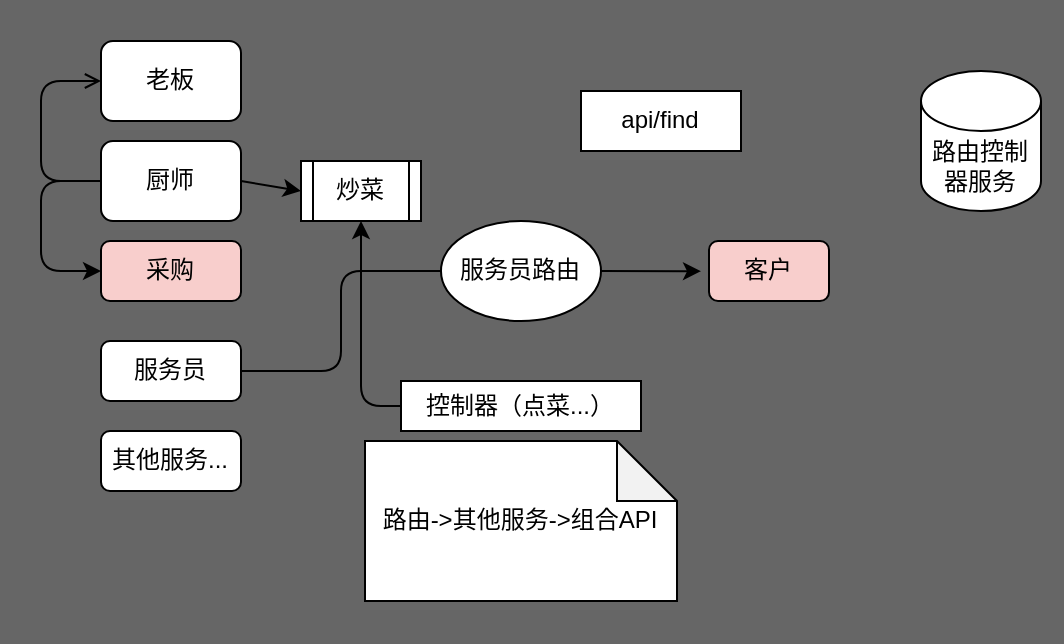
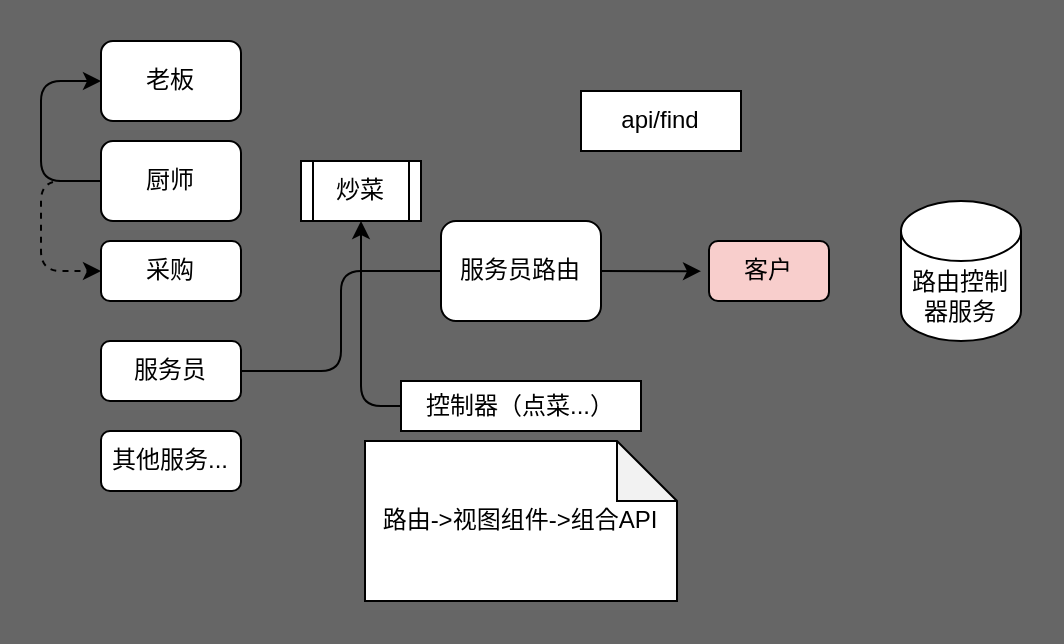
edge "厨师" -> "老板": arrowhead open -> classic
node "路由控制器服务": moved (981, 141) -> (961, 271)
edge "厨师" -> "炒菜": removed
edge "厨师" -> "采购": style solid -> dashed
node "采购": fillcolor #f8cecc -> #ffffff
node "服务员路由": shape ellipse -> rounded rectangle
node "路由->其他服务->组合API": label "路由->其他服务->组合API" -> "路由->视图组件->组合API"
